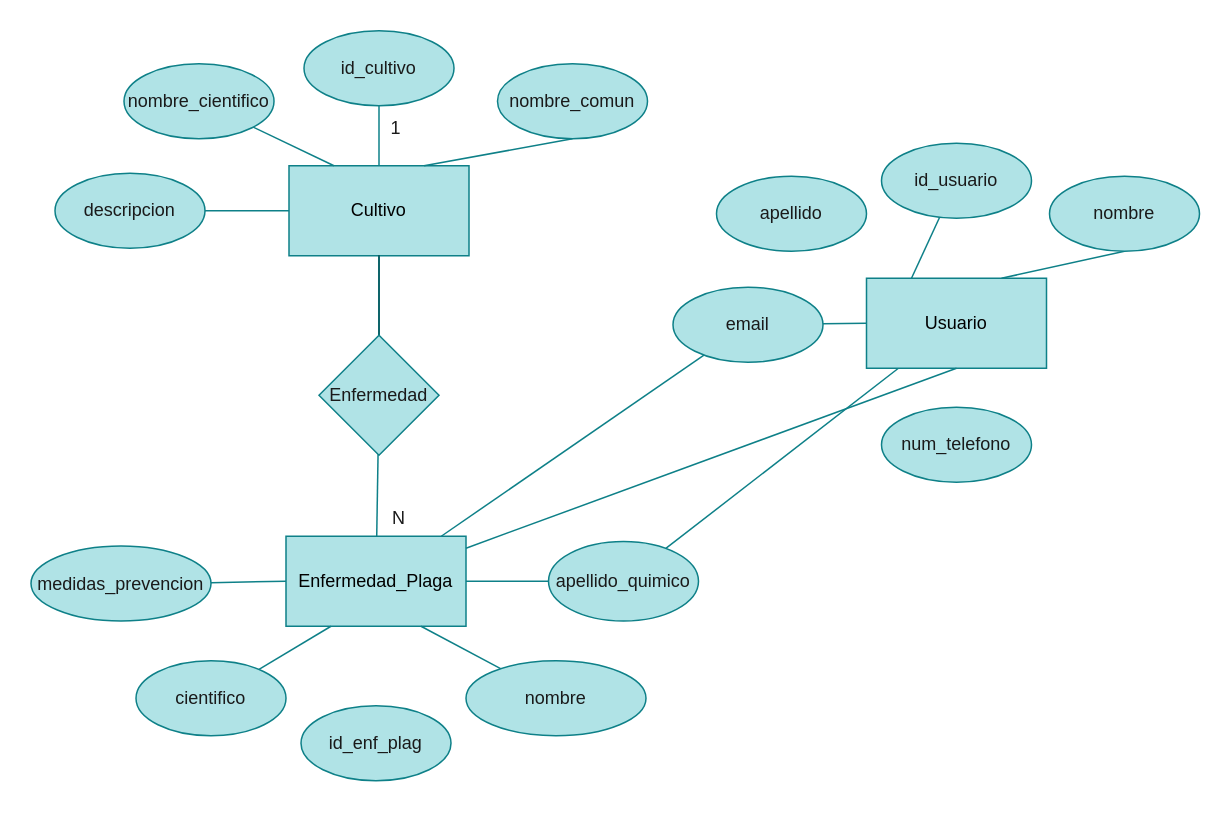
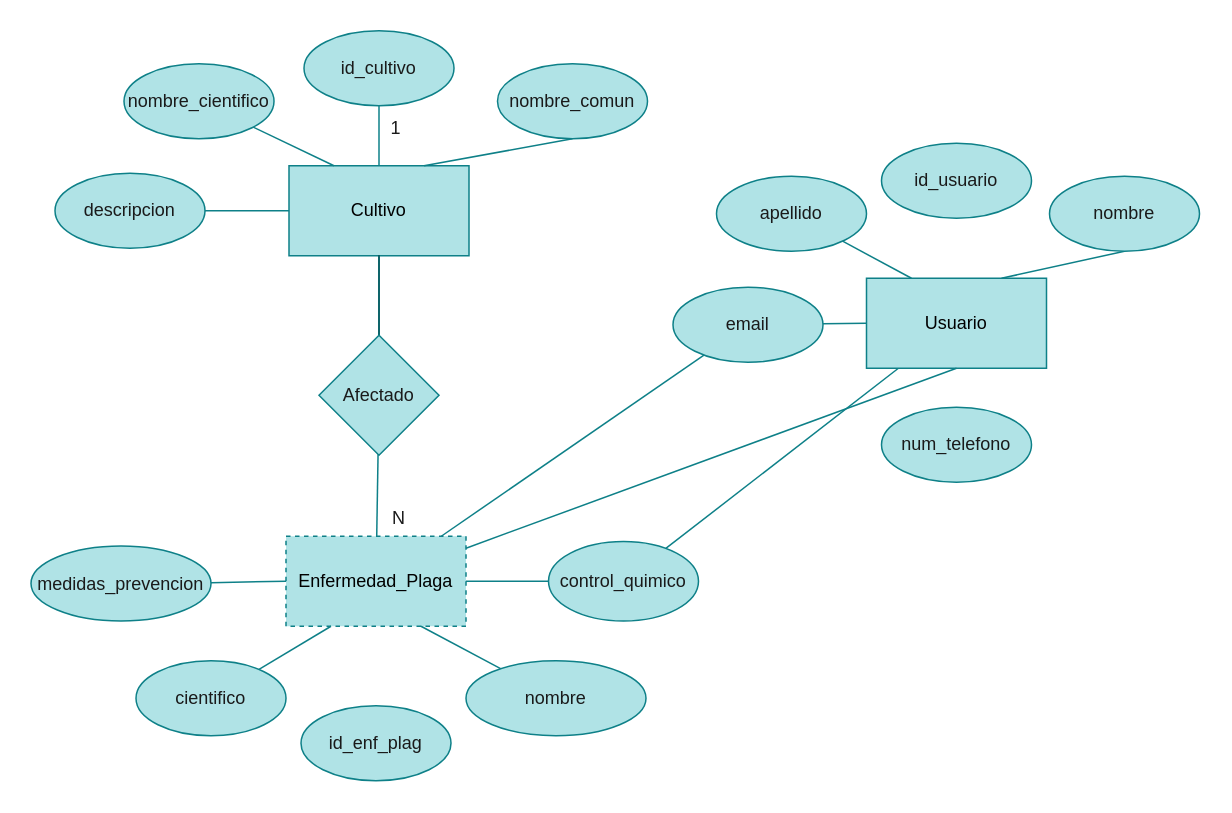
edge "id_usuario" -- "Usuario": now "apellido" -- "Usuario"
node "Enfermedad": label "Enfermedad" -> "Afectado"
node "Enfermedad_Plaga": style solid -> dashed
node "apellido_quimico": label "apellido_quimico" -> "control_quimico"
